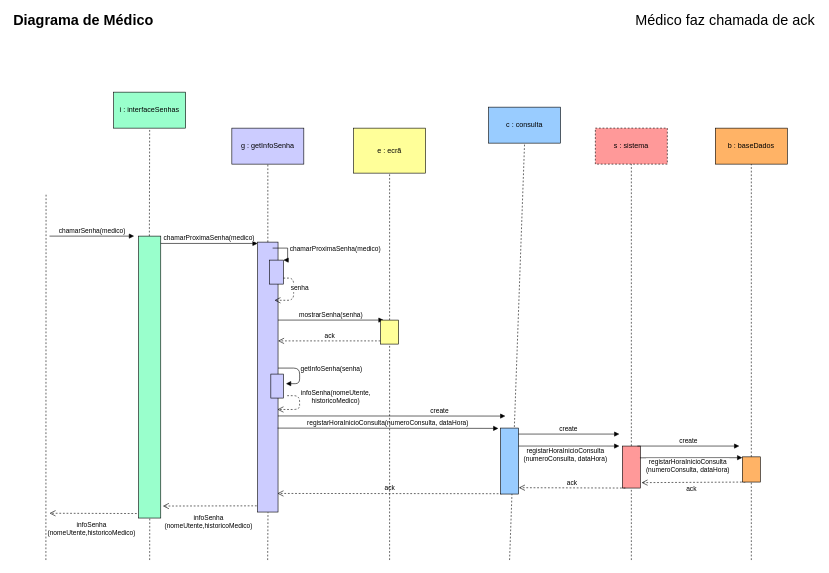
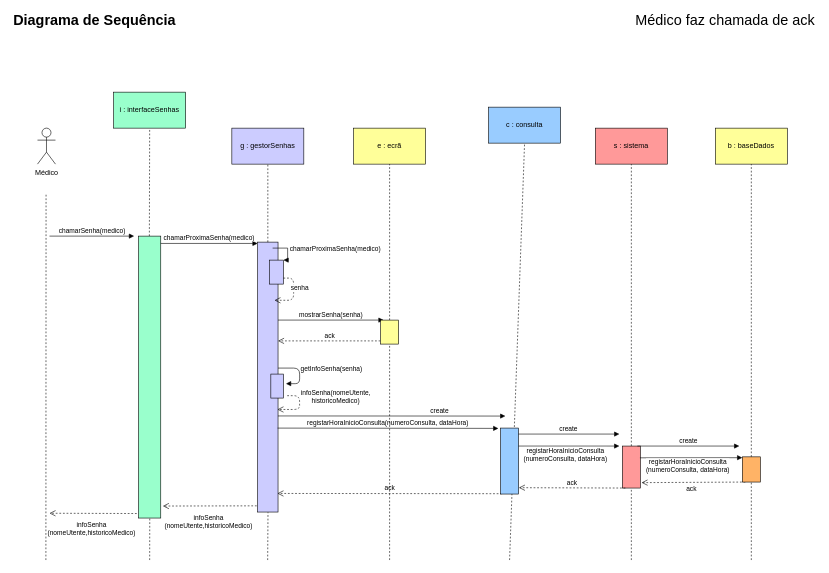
node "Diagrama de Médico": label "Diagrama de Médico" -> "Diagrama de Sequência"
node "Médico": added
node "g : getInfoSenha": label "g : getInfoSenha" -> "g : gestorSenhas"
node "s : sistema": style dashed -> solid
node "b : baseDados": fillcolor #ffb366 -> #ffff99
node "e : ecrã": size 72x45 -> 72x36
